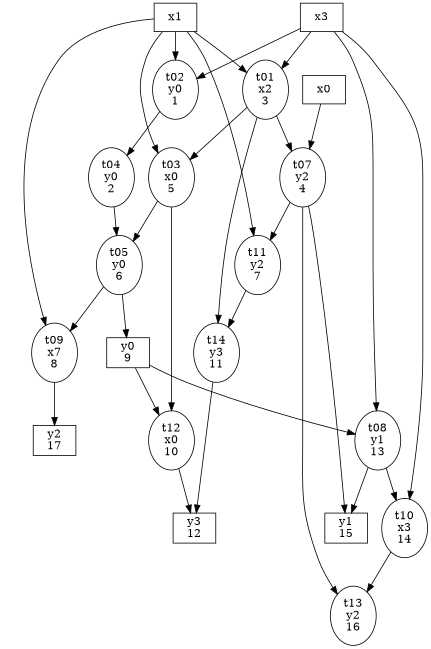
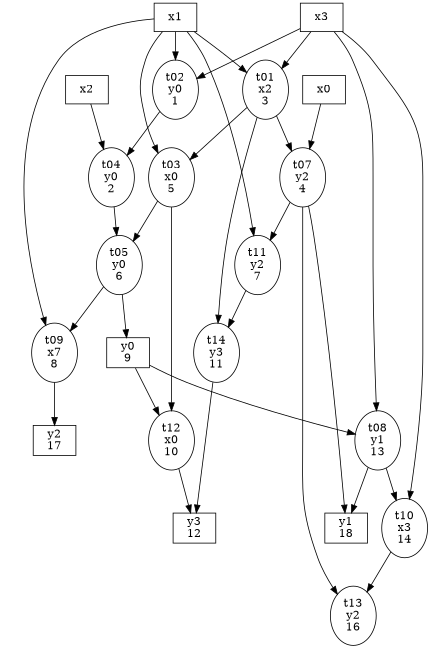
node "x2": added
node "y1 15": label "y1 15" -> "y1 18"
